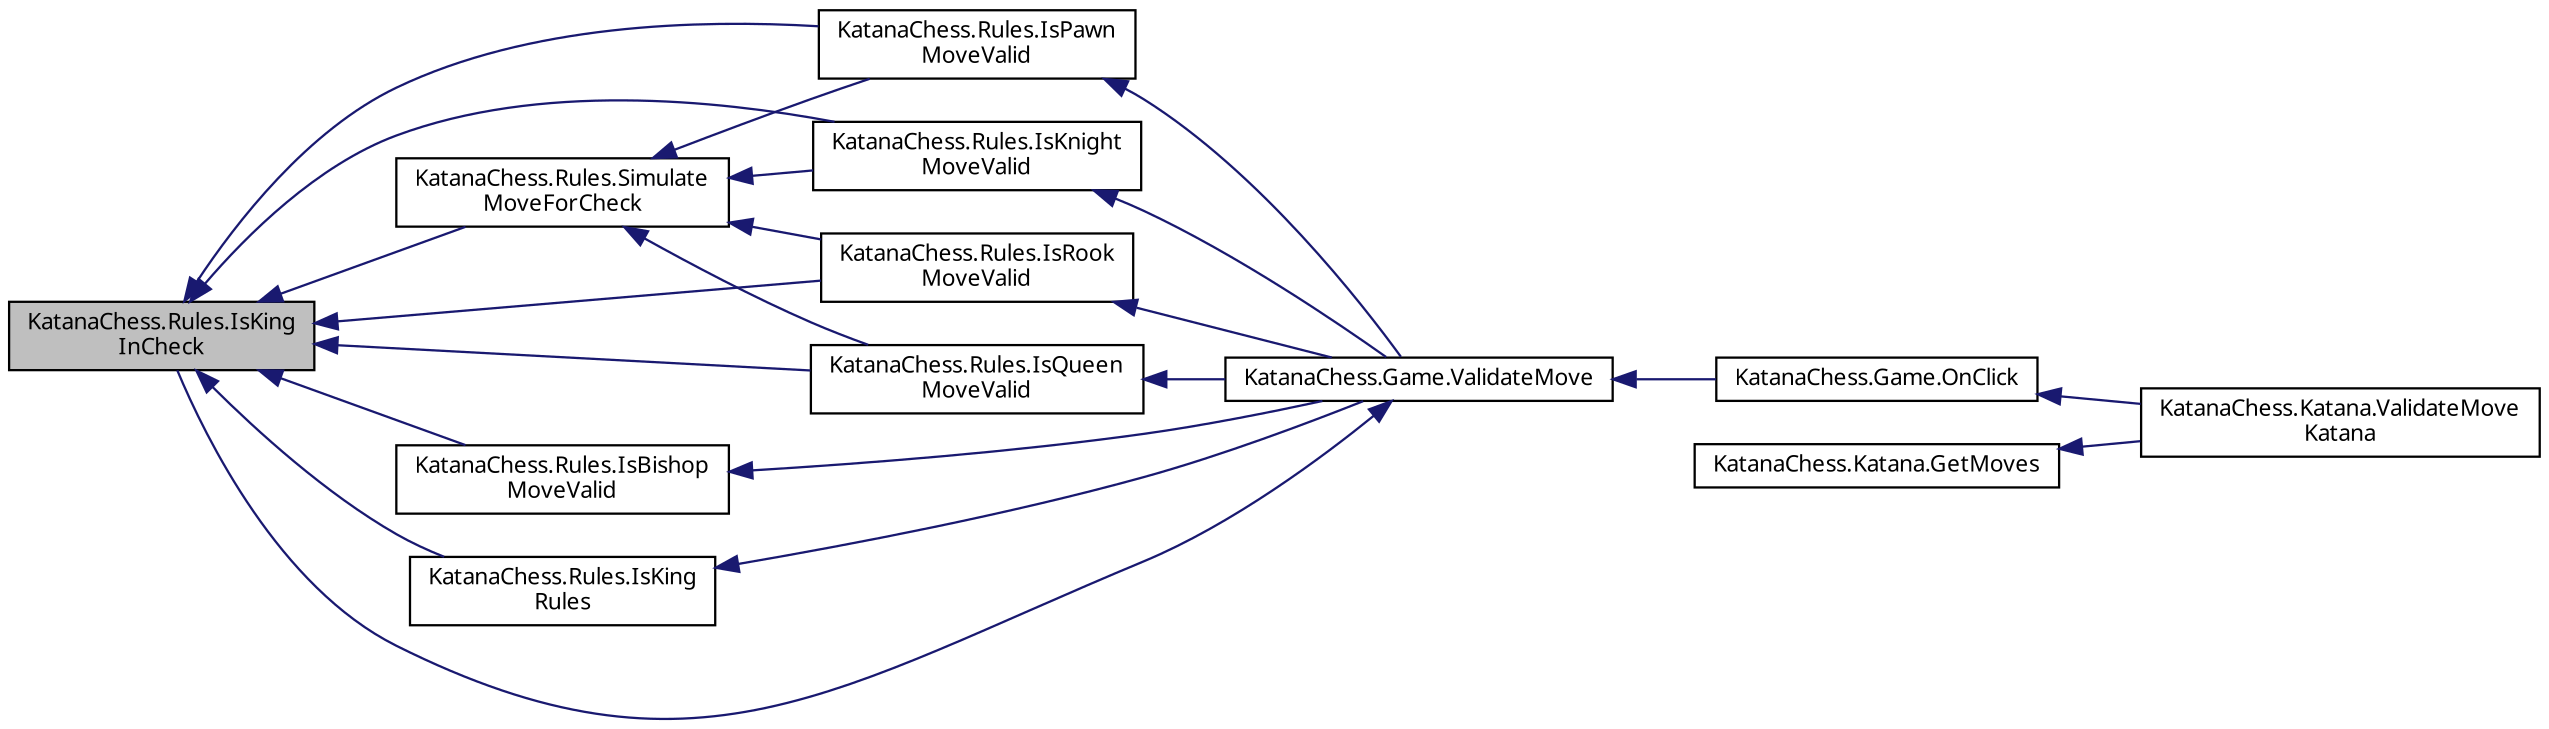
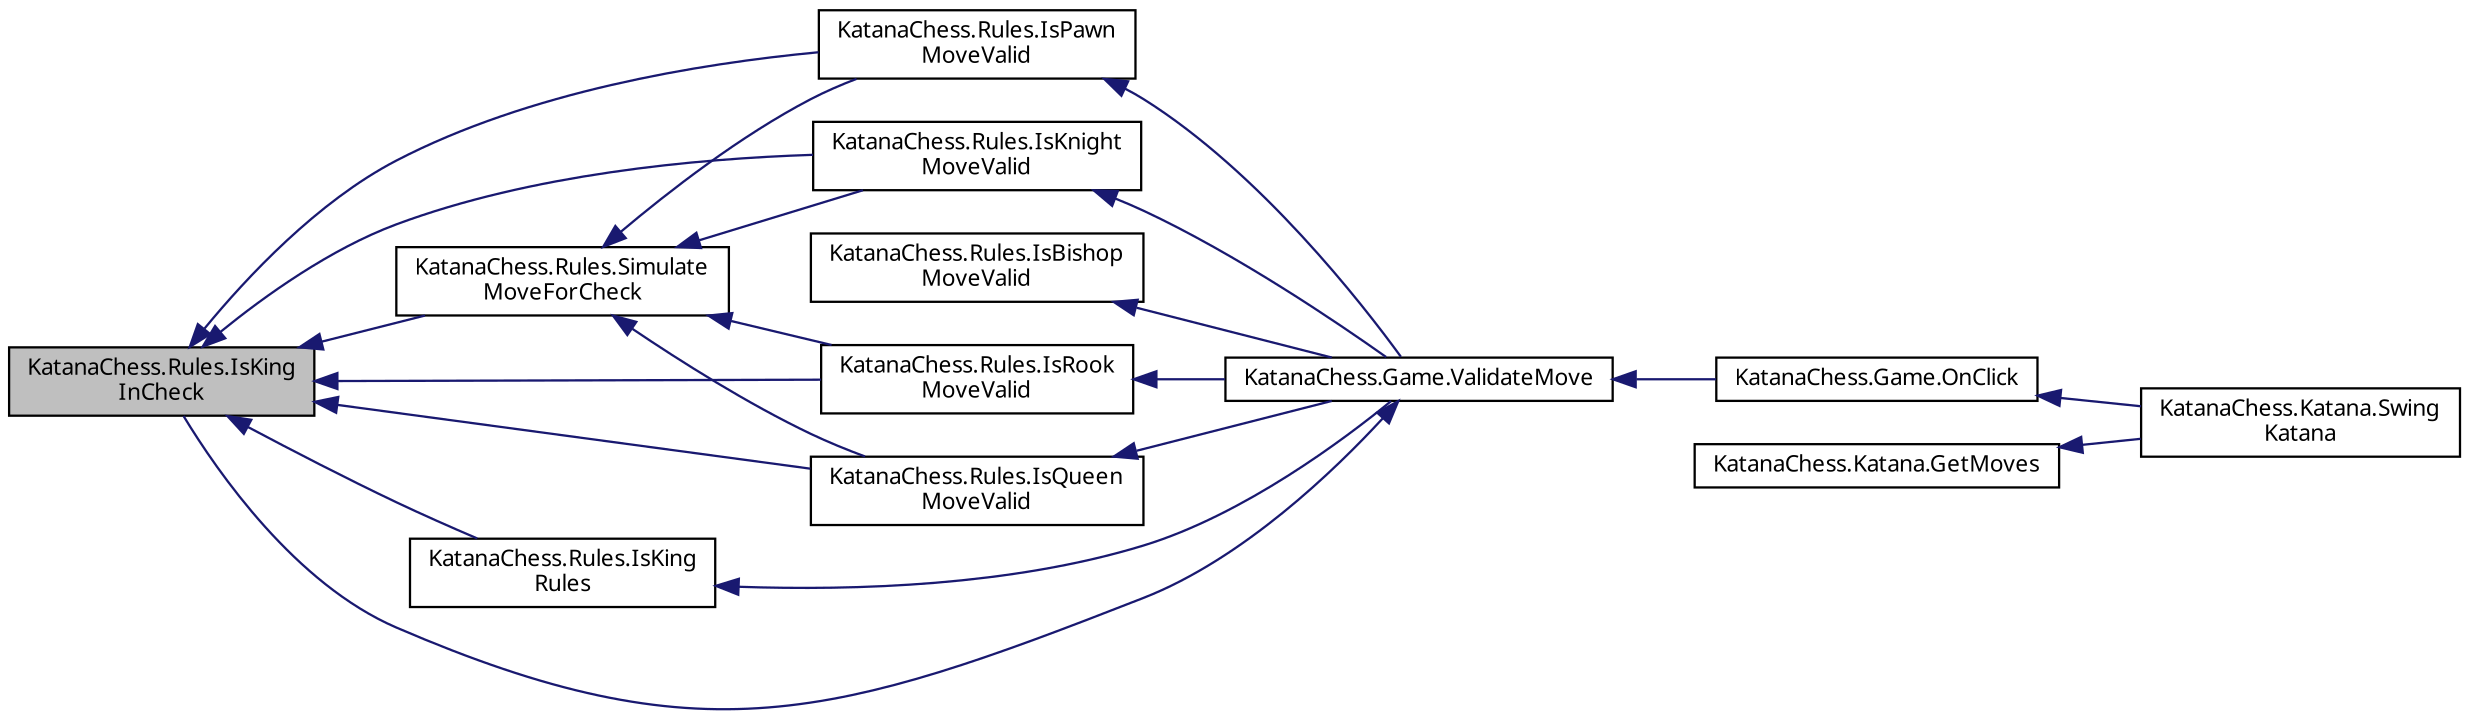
edge "KatanaChess.Rules.IsBishop MoveValid" -> "KatanaChess.Rules.IsKing InCheck": removed
node "KatanaChess.Katana.ValidateMove Katana": label "KatanaChess.Katana.ValidateMove Katana" -> "KatanaChess.Katana.Swing Katana"
